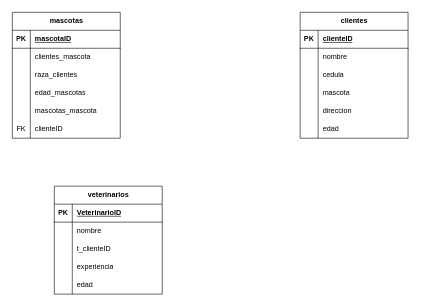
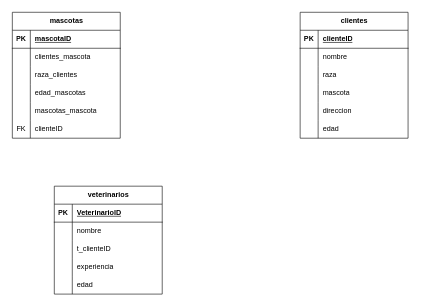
node "cedula": label "cedula" -> "raza"
